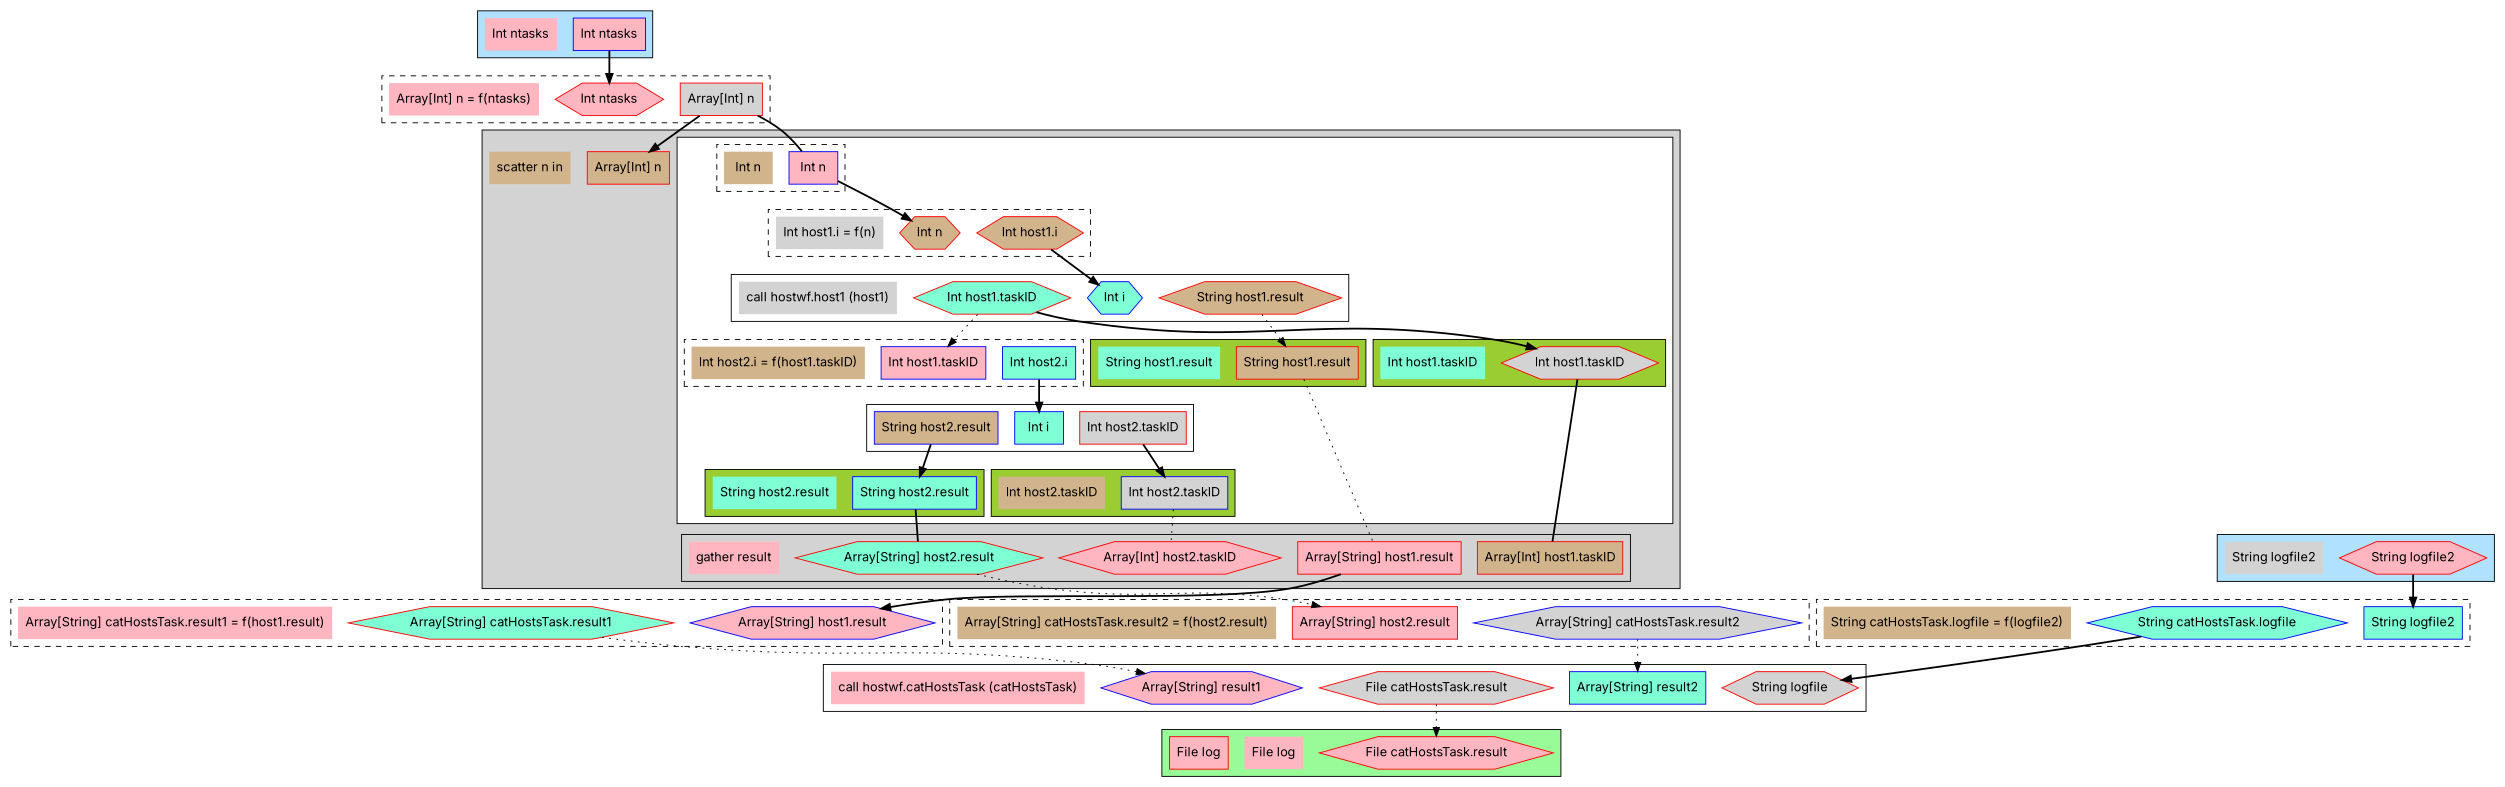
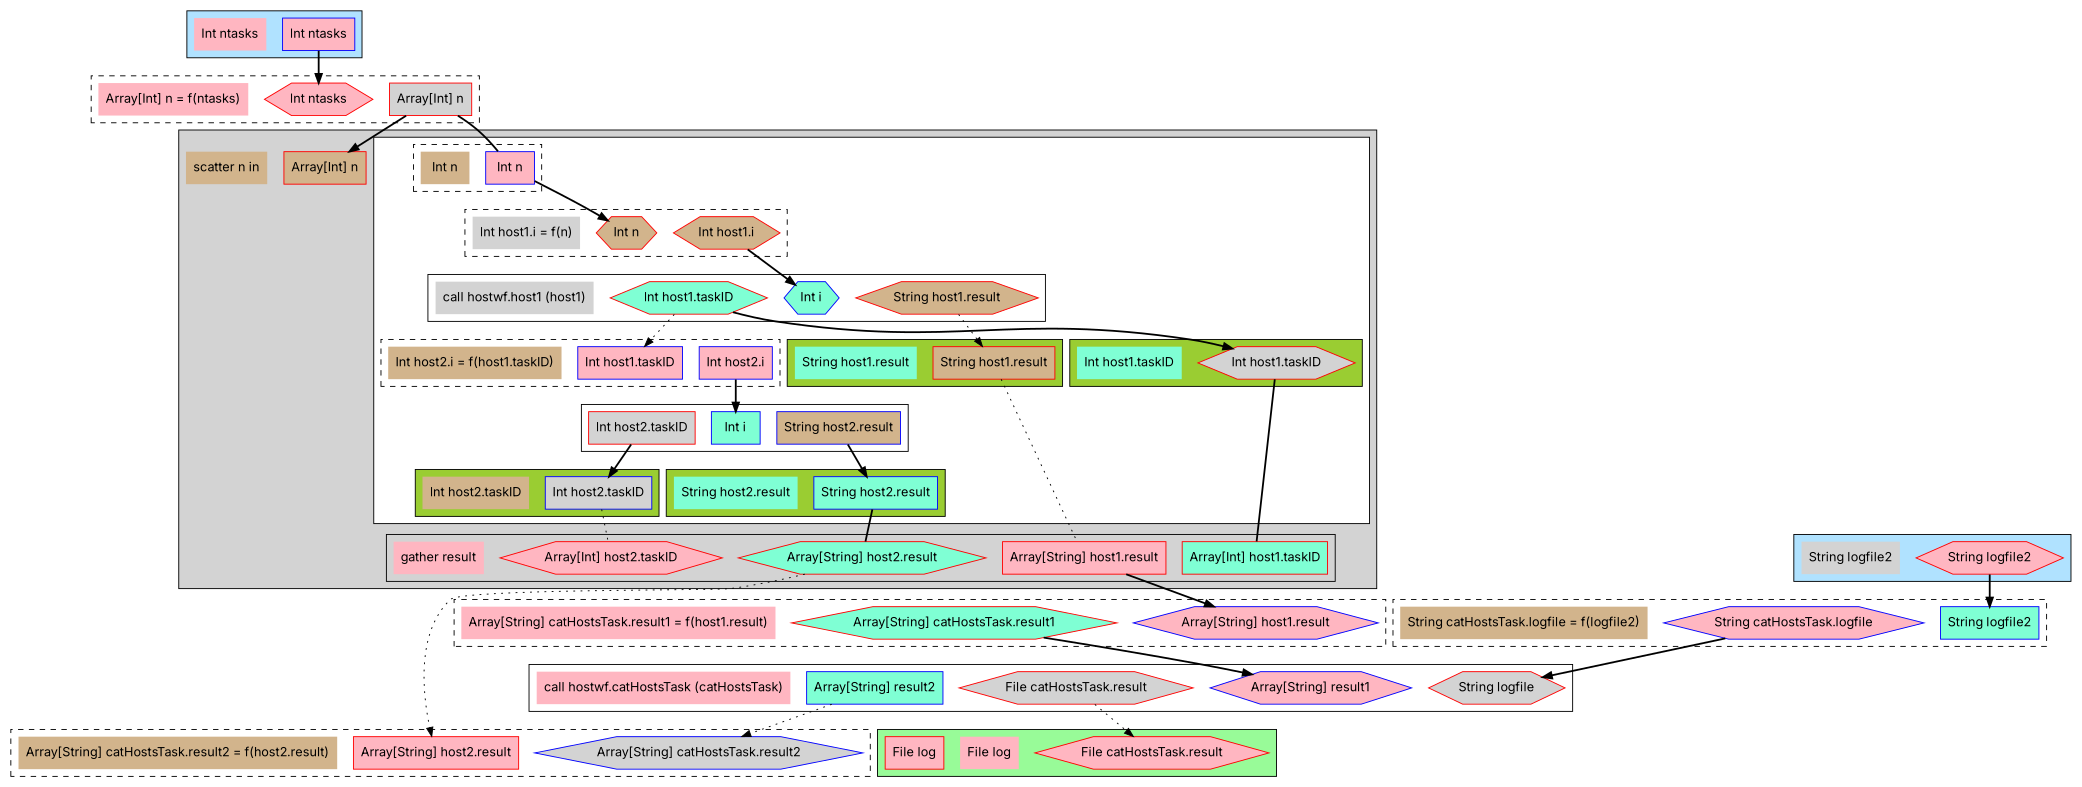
node "Int host2.i": fillcolor aquamarine -> lightpink
node "Array[Int] host1.taskID": fillcolor tan -> aquamarine
node "String catHostsTask.logfile": fillcolor aquamarine -> lightpink
edge "Array[String] catHostsTask.result2" -> "Array[String] result2": reversed
edge "Array[String] catHostsTask.result1" -> "Array[String] result1": style dotted -> bold
